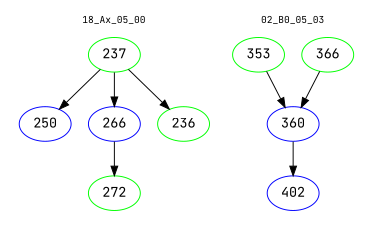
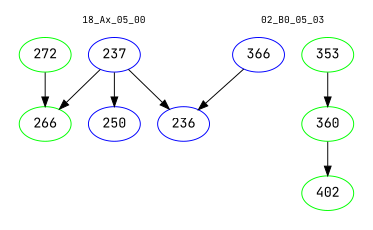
node "237": color green -> blue
node "366": color green -> blue
edge "366" -> "360": now "366" -> "236"
node "266": color blue -> green
node "236": color green -> blue
node "360": color blue -> green
edge "266" -> "272": reversed
node "402": color blue -> green
